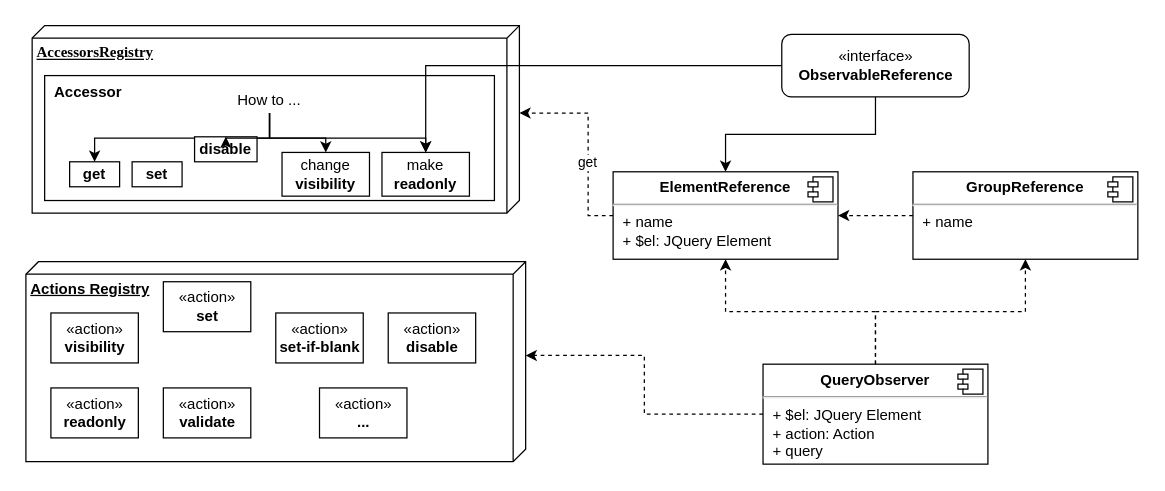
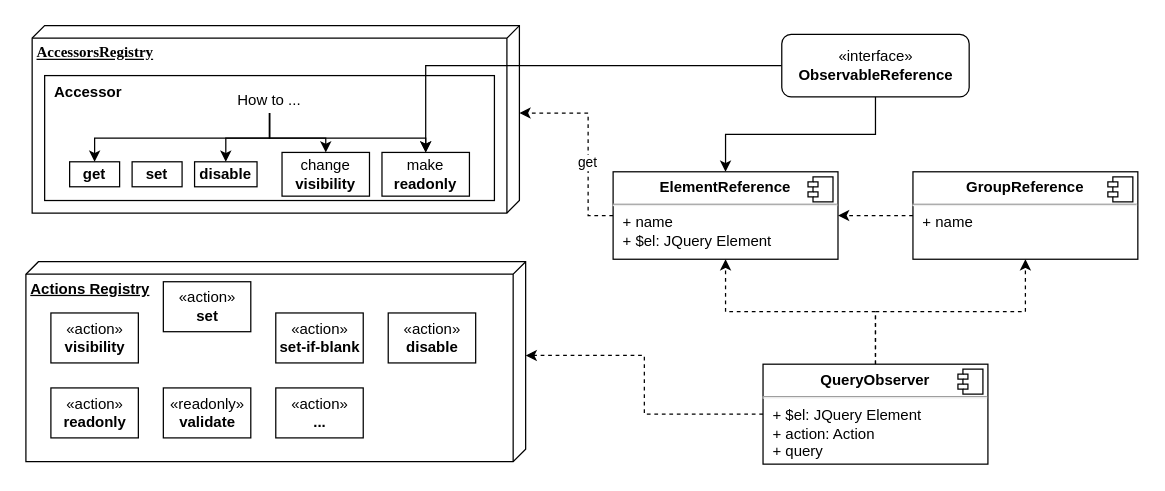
node "disable": moved (226, 149) -> (226, 174)
node "«action» validate": label "«action» validate" -> "«readonly» validate"
node "«action» ...": moved (363, 413) -> (319, 413)
